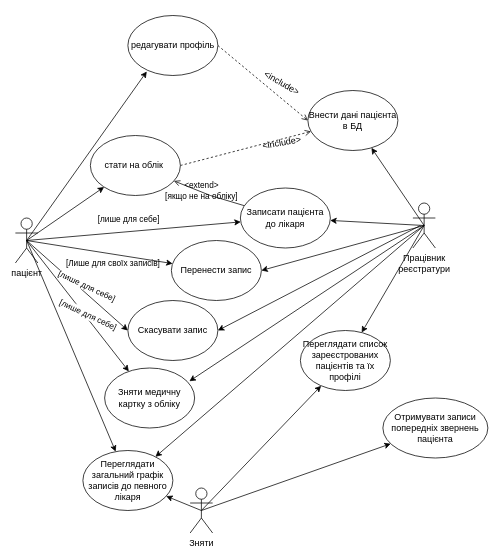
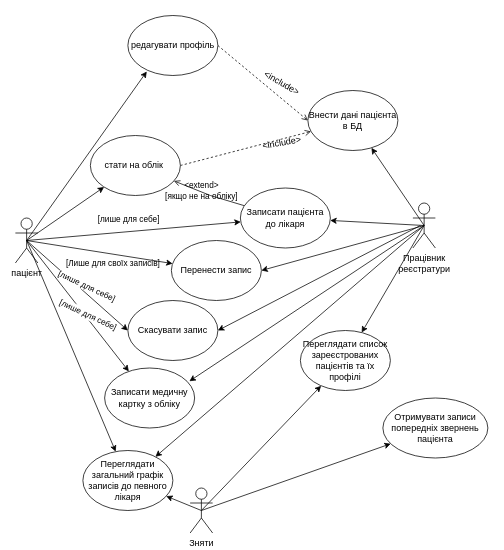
node "Зняти медичну картку з обліку": label "Зняти медичну картку з обліку" -> "Записати медичну картку з обліку"
